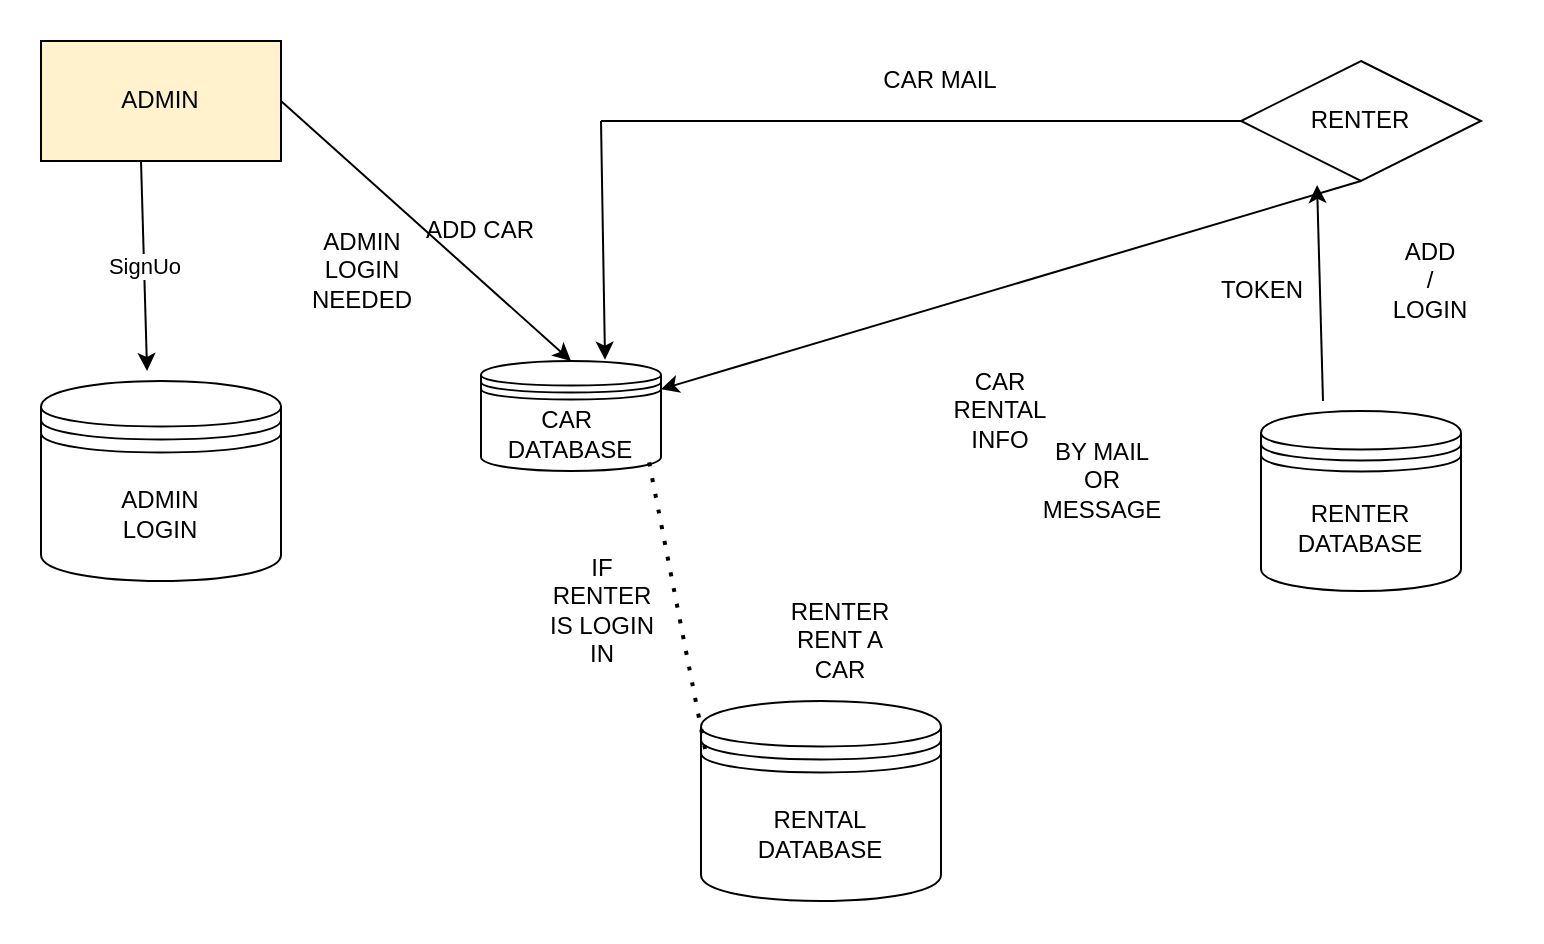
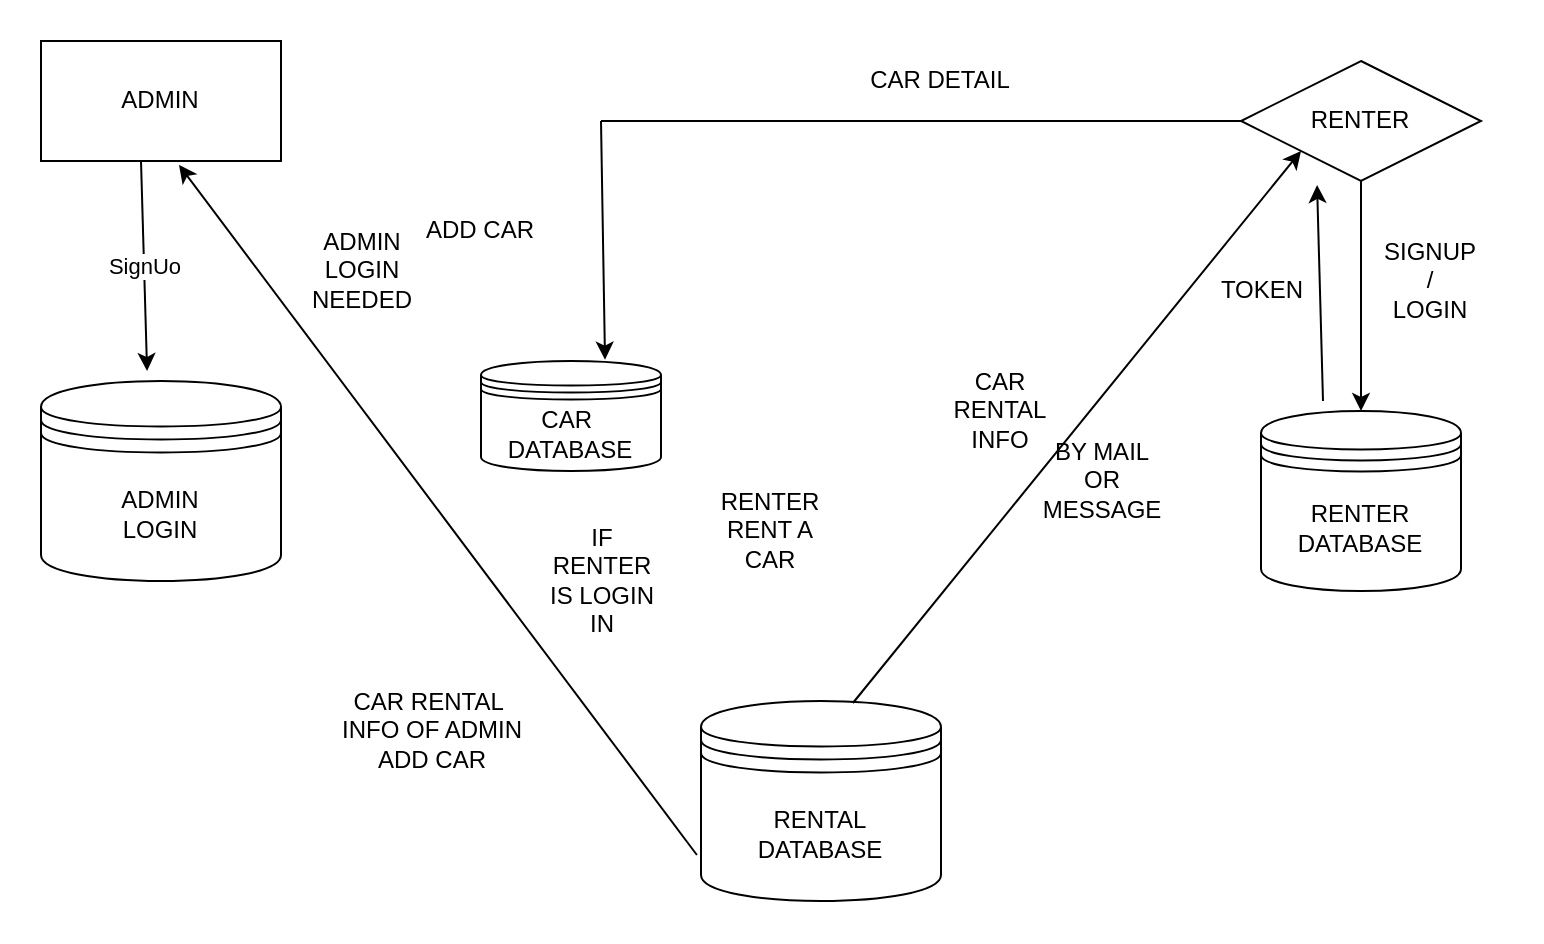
node "CAR MAIL": label "CAR MAIL" -> "CAR DETAIL"
node "ADMIN": fillcolor #fff2cc -> #ffffff
edge "ADMIN" -> "CAR DATABASE": removed
node "ADD / LOGIN": label "ADD / LOGIN" -> "SIGNUP / LOGIN"
edge "RENTER" -> "CAR DATABASE": now "RENTER" -> "RENTER DATABASE"
edge "RENTAL DATABASE" -> "RENTER": added
edge "RENTAL DATABASE" -> "ADMIN": added
node "IF RENTER IS LOGIN IN": moved (603, 611) -> (603, 581)
node "RENTER RENT A CAR": moved (841, 641) -> (771, 531)
edge "CAR DATABASE" -- "RENTAL DATABASE": removed
node "CAR RENTAL INFO OF ADMIN ADD CAR": added
